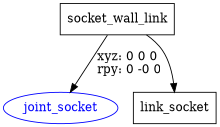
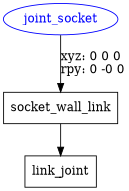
edge "socket_wall_link" -> "joint_socket": reversed
node "link_socket": label "link_socket" -> "link_joint"
